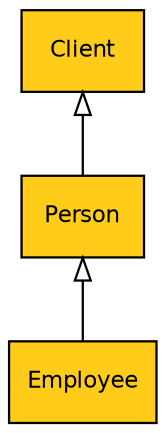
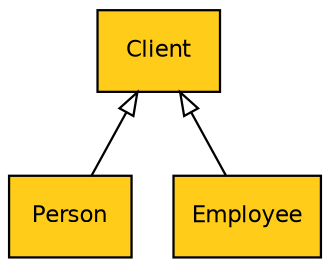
edge "Employee" -> "Person": now "Employee" -> "Client"
